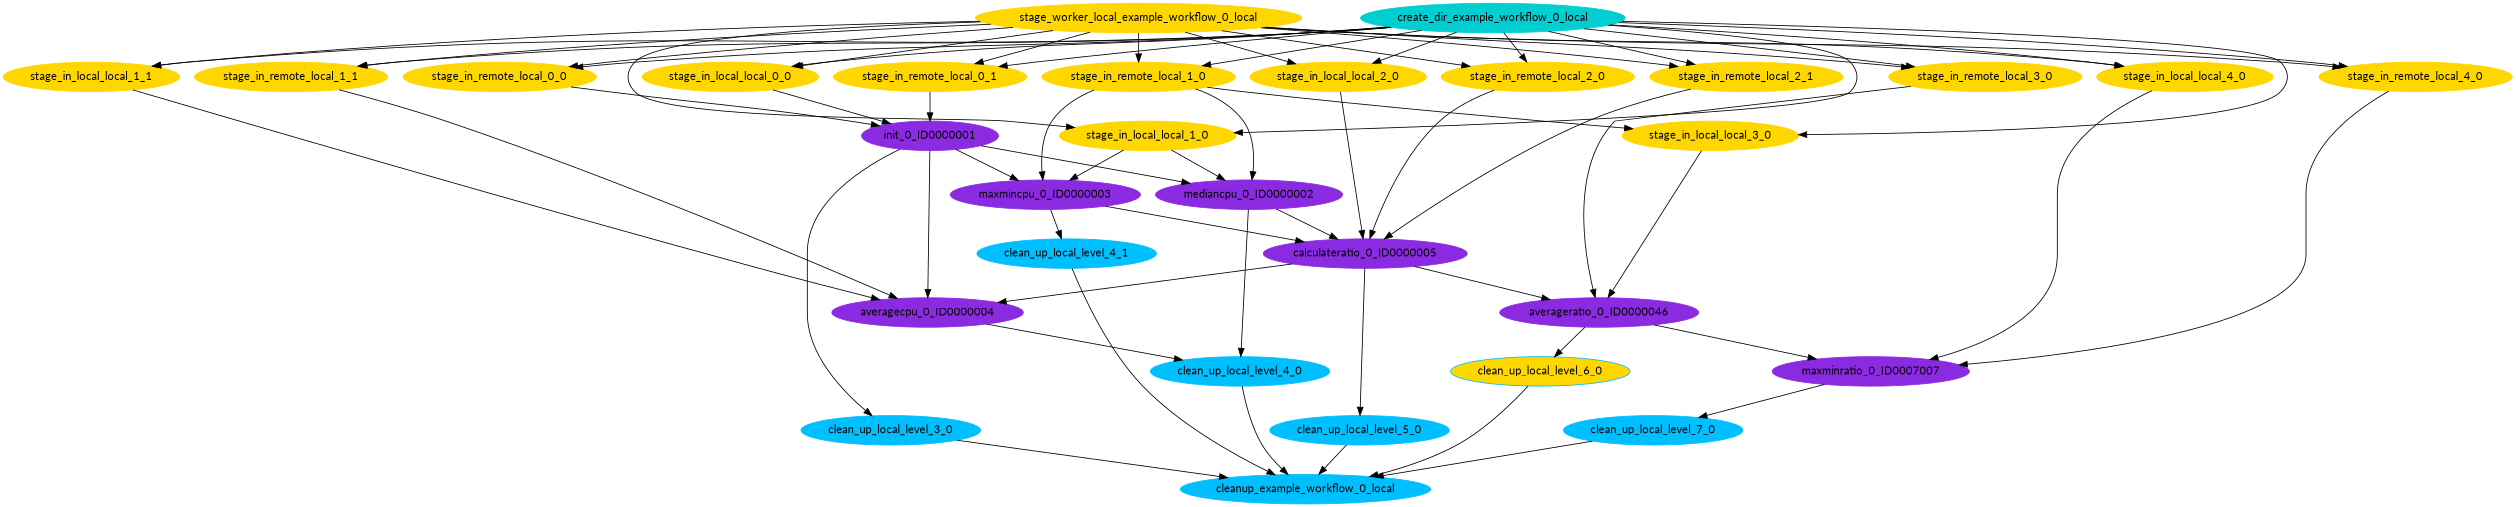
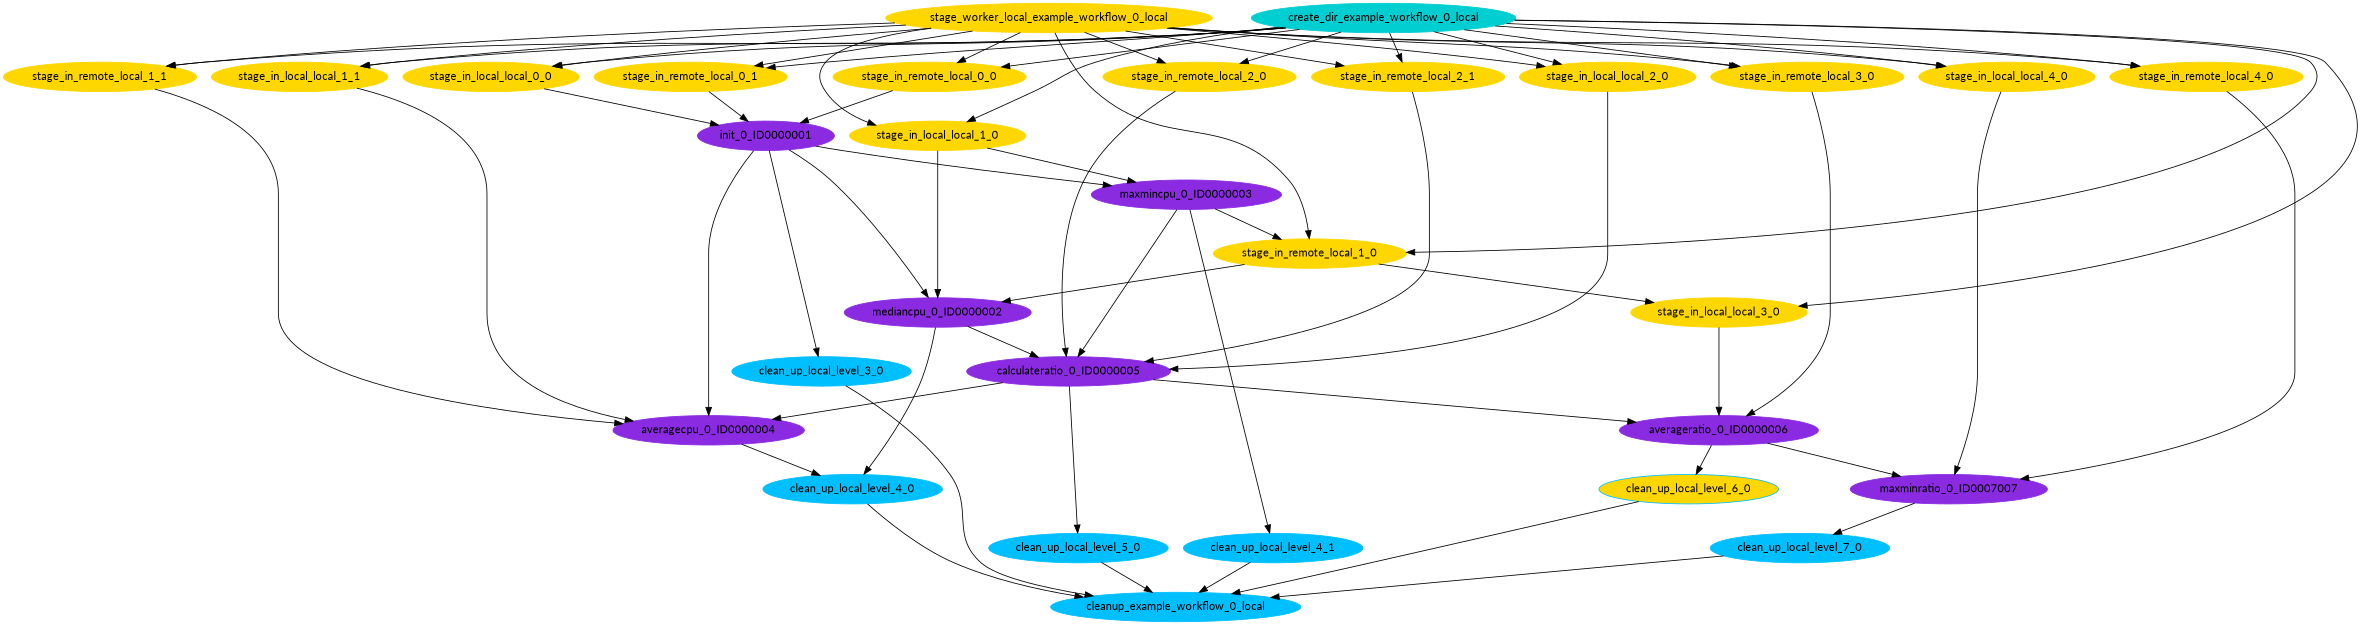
edge "stage_in_remote_local_1_0" -> "maxmincpu_0_ID0000003": reversed
node "averageratio_0_ID0000046": label "averageratio_0_ID0000046" -> "averageratio_0_ID0000006"
